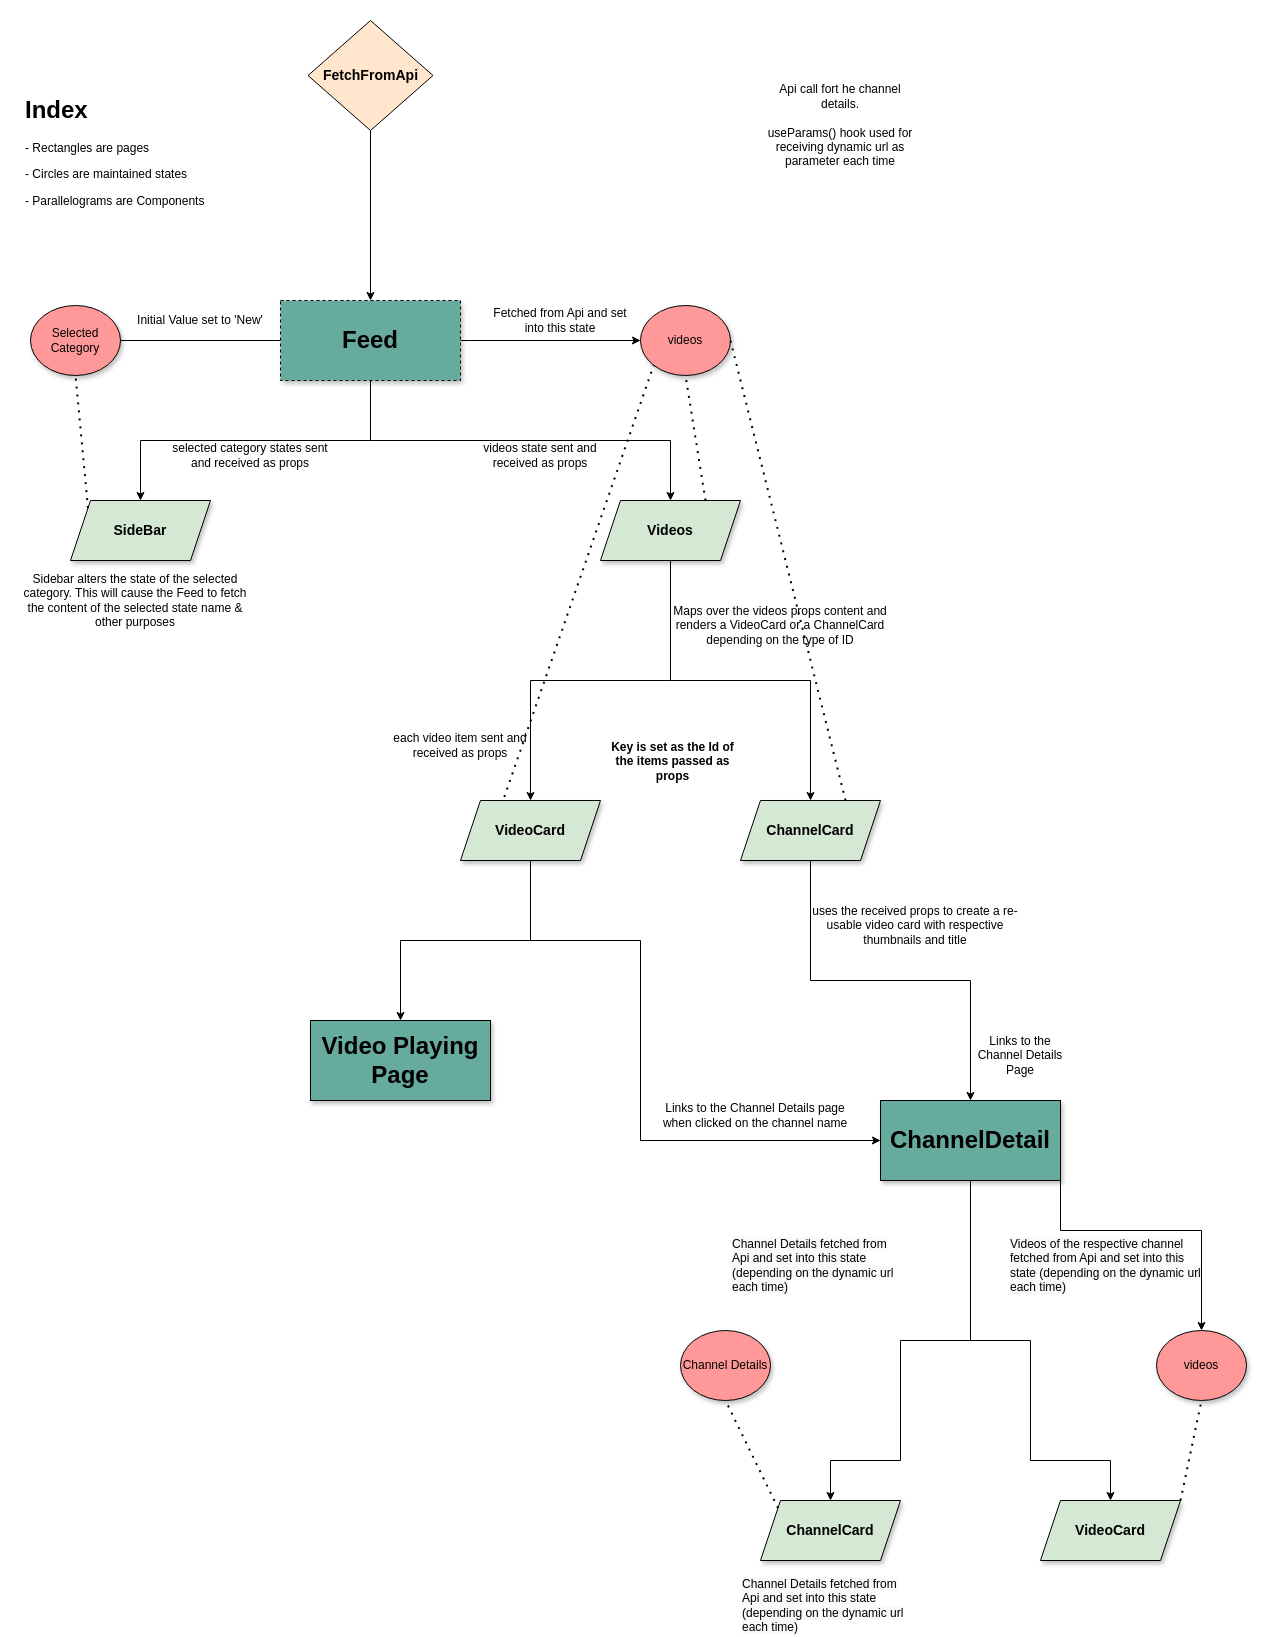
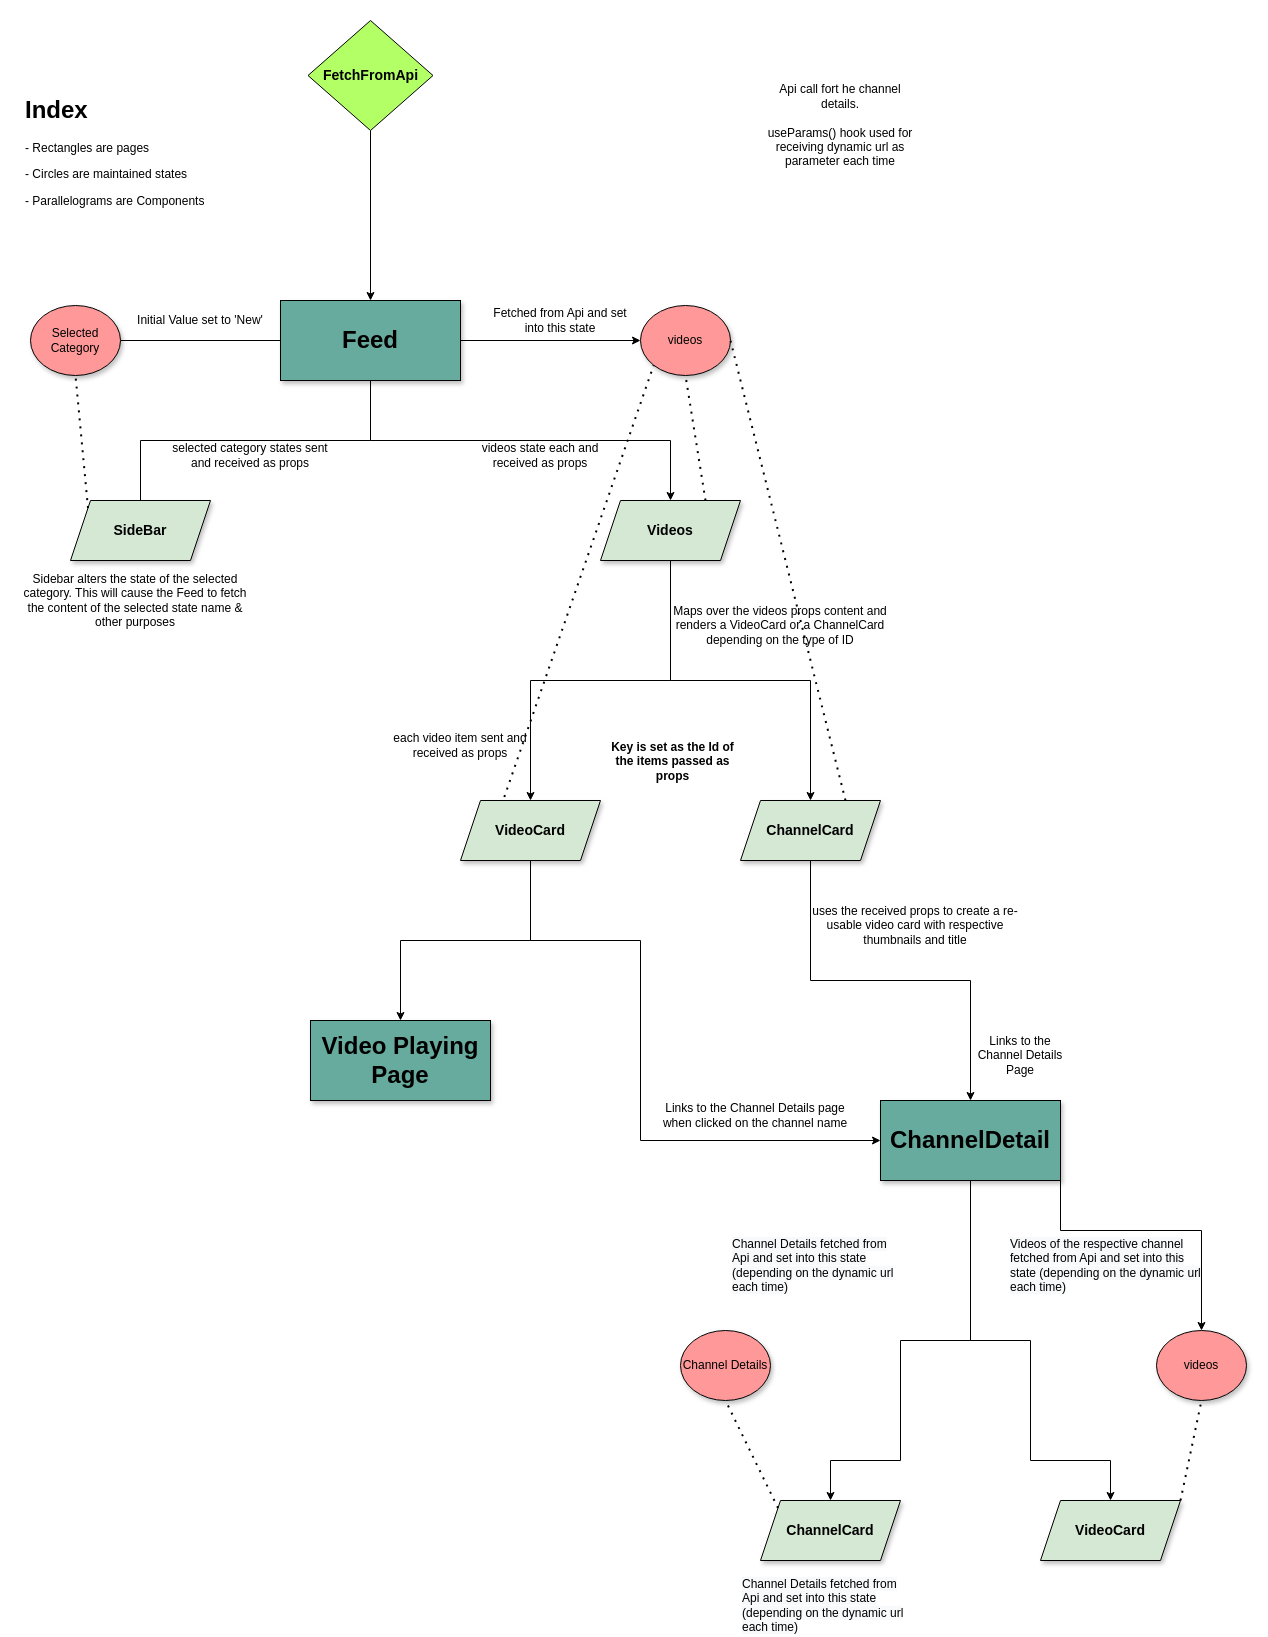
node "FetchFromApi": fillcolor #ffe6cc -> #b3ff66
node "Feed": style dashed -> solid
node "videos state sent and received as props": label "videos state sent and received as props" -> "videos state each and received as props"
edge "Feed" -> "SideBar": arrowhead classic -> none
